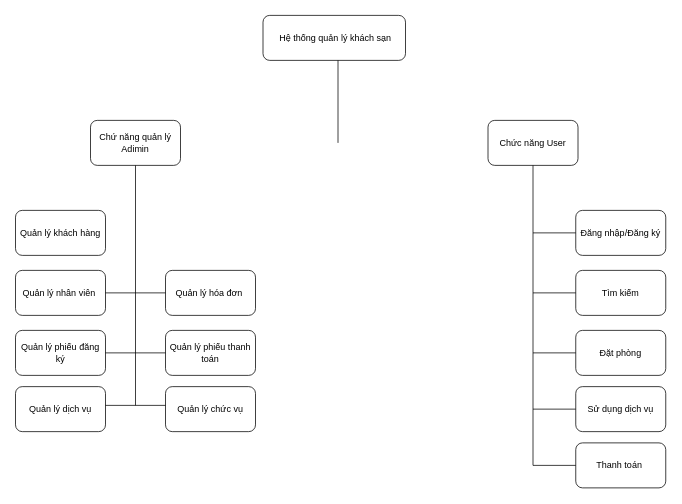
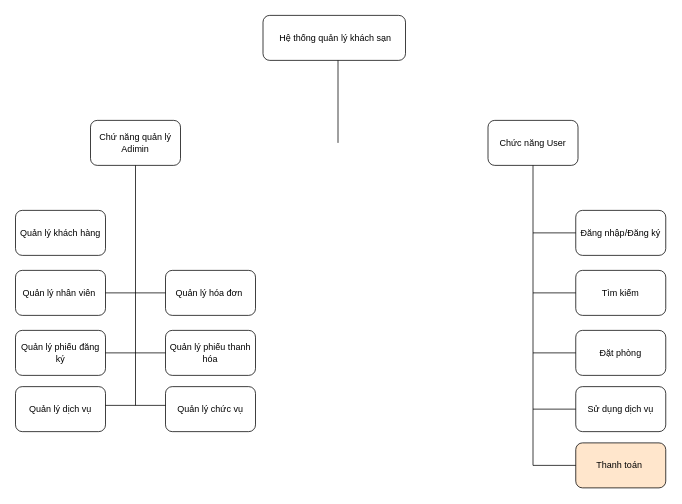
node "Quản lý phiếu thanh toán": label "Quản lý phiếu thanh toán" -> "Quản lý phiếu thanh hóa"
node "Thanh toán": fillcolor #ffffff -> #ffe6cc
